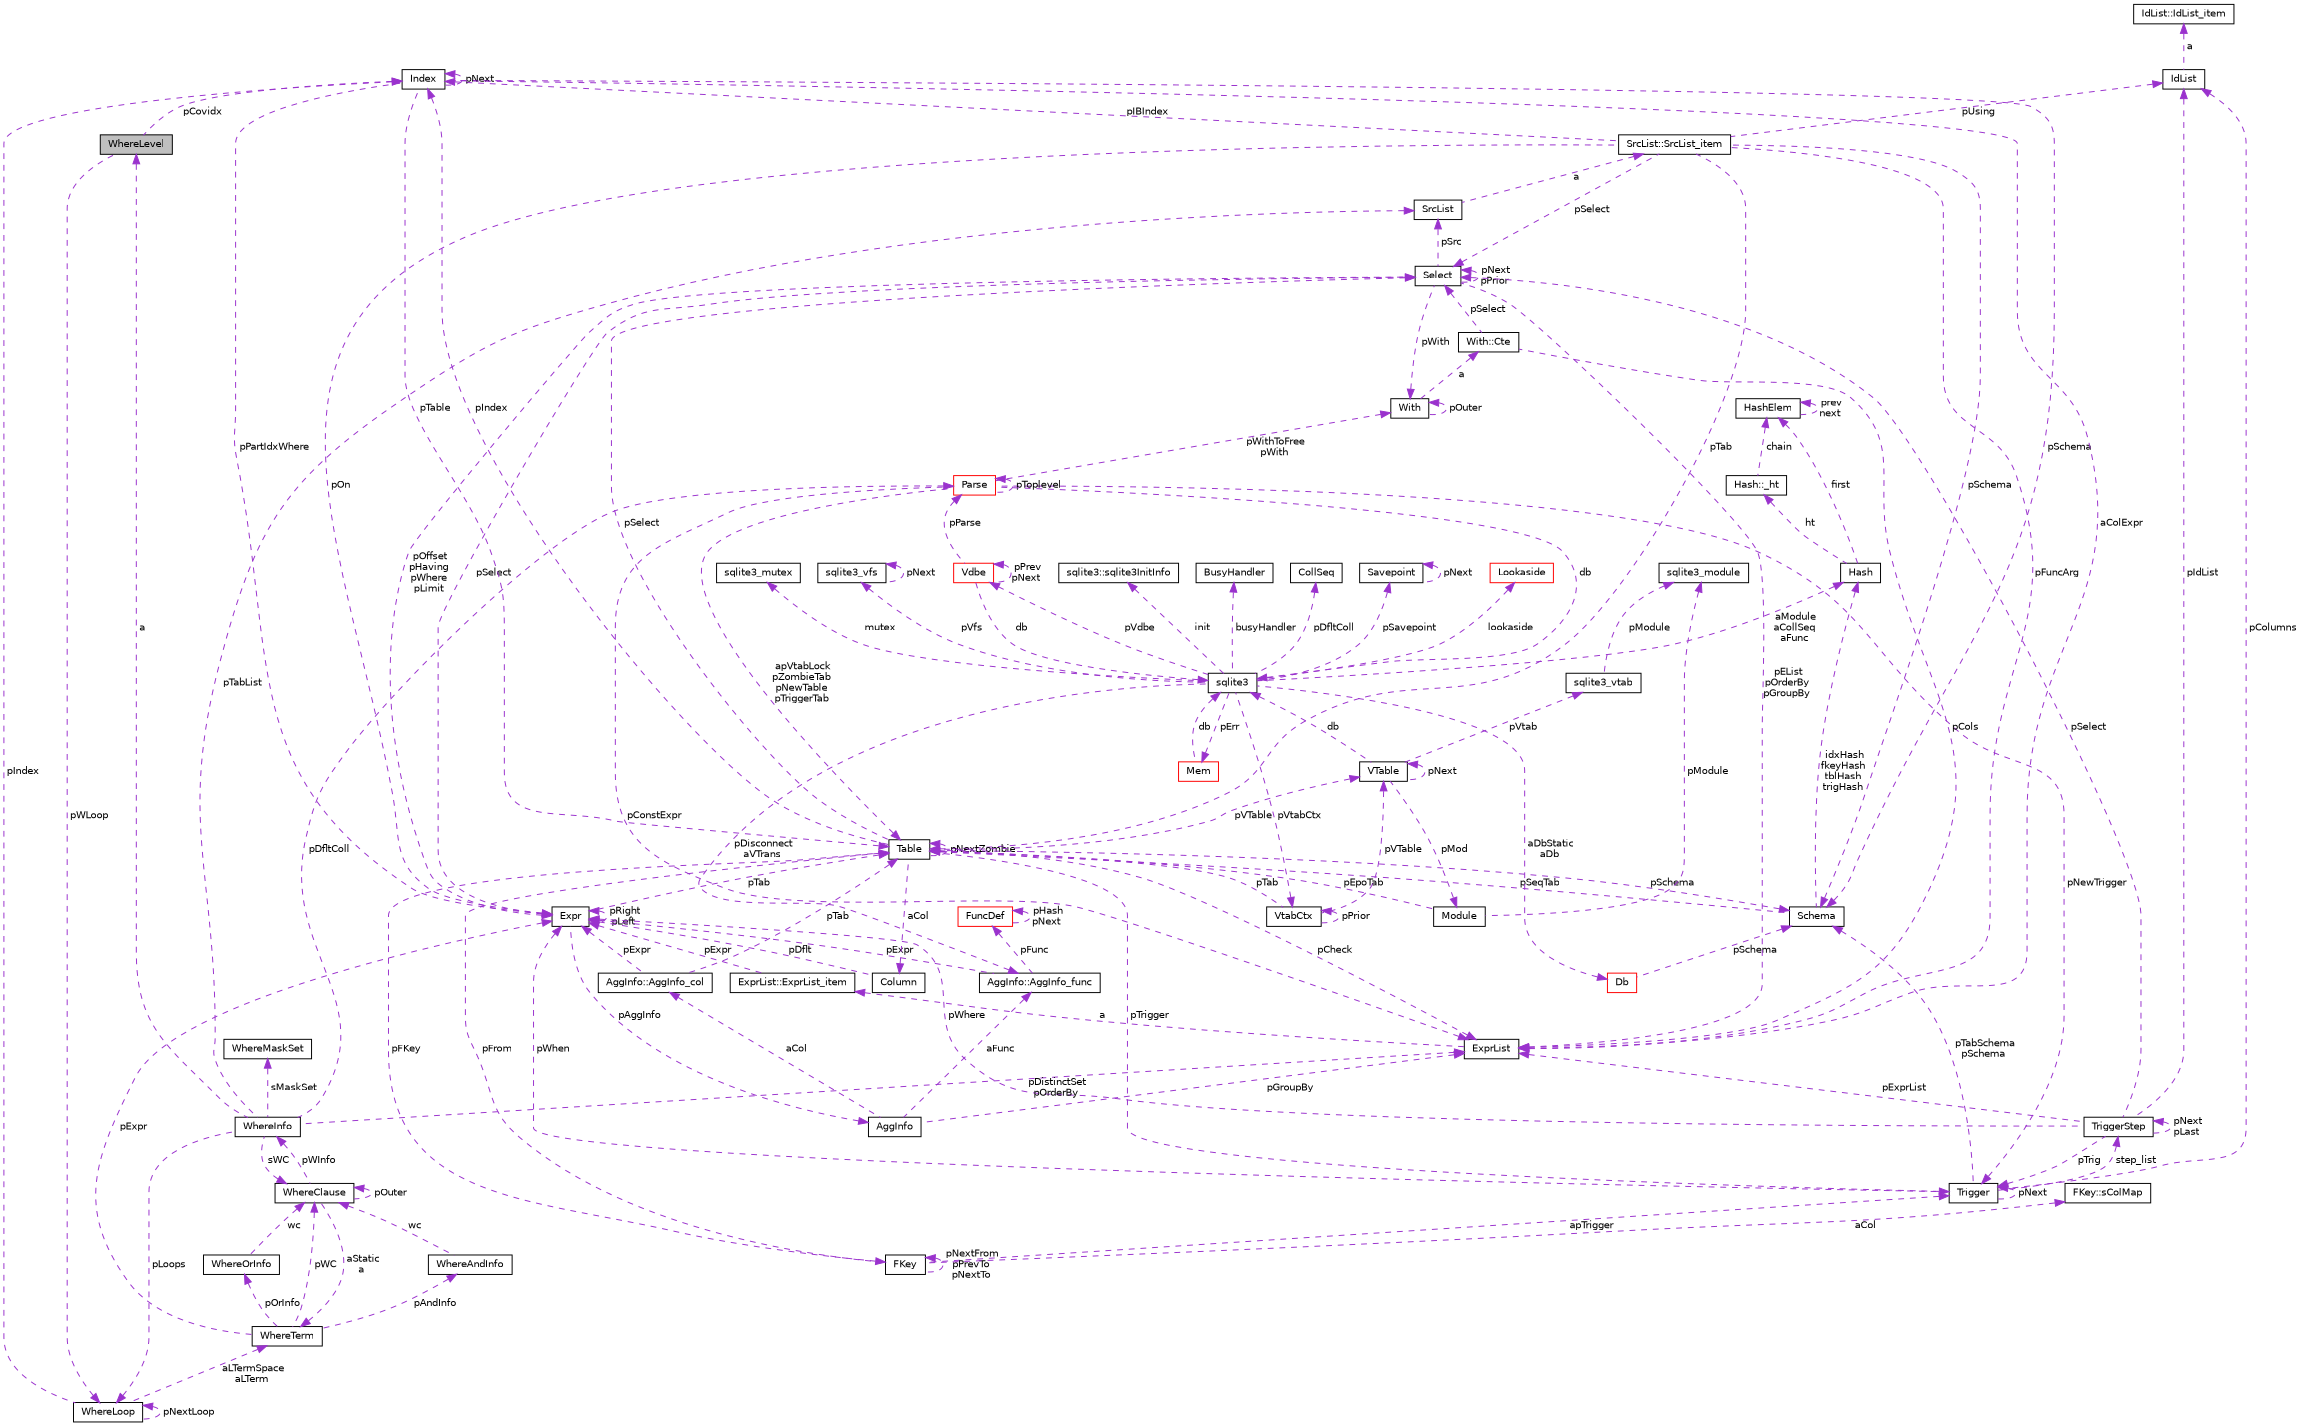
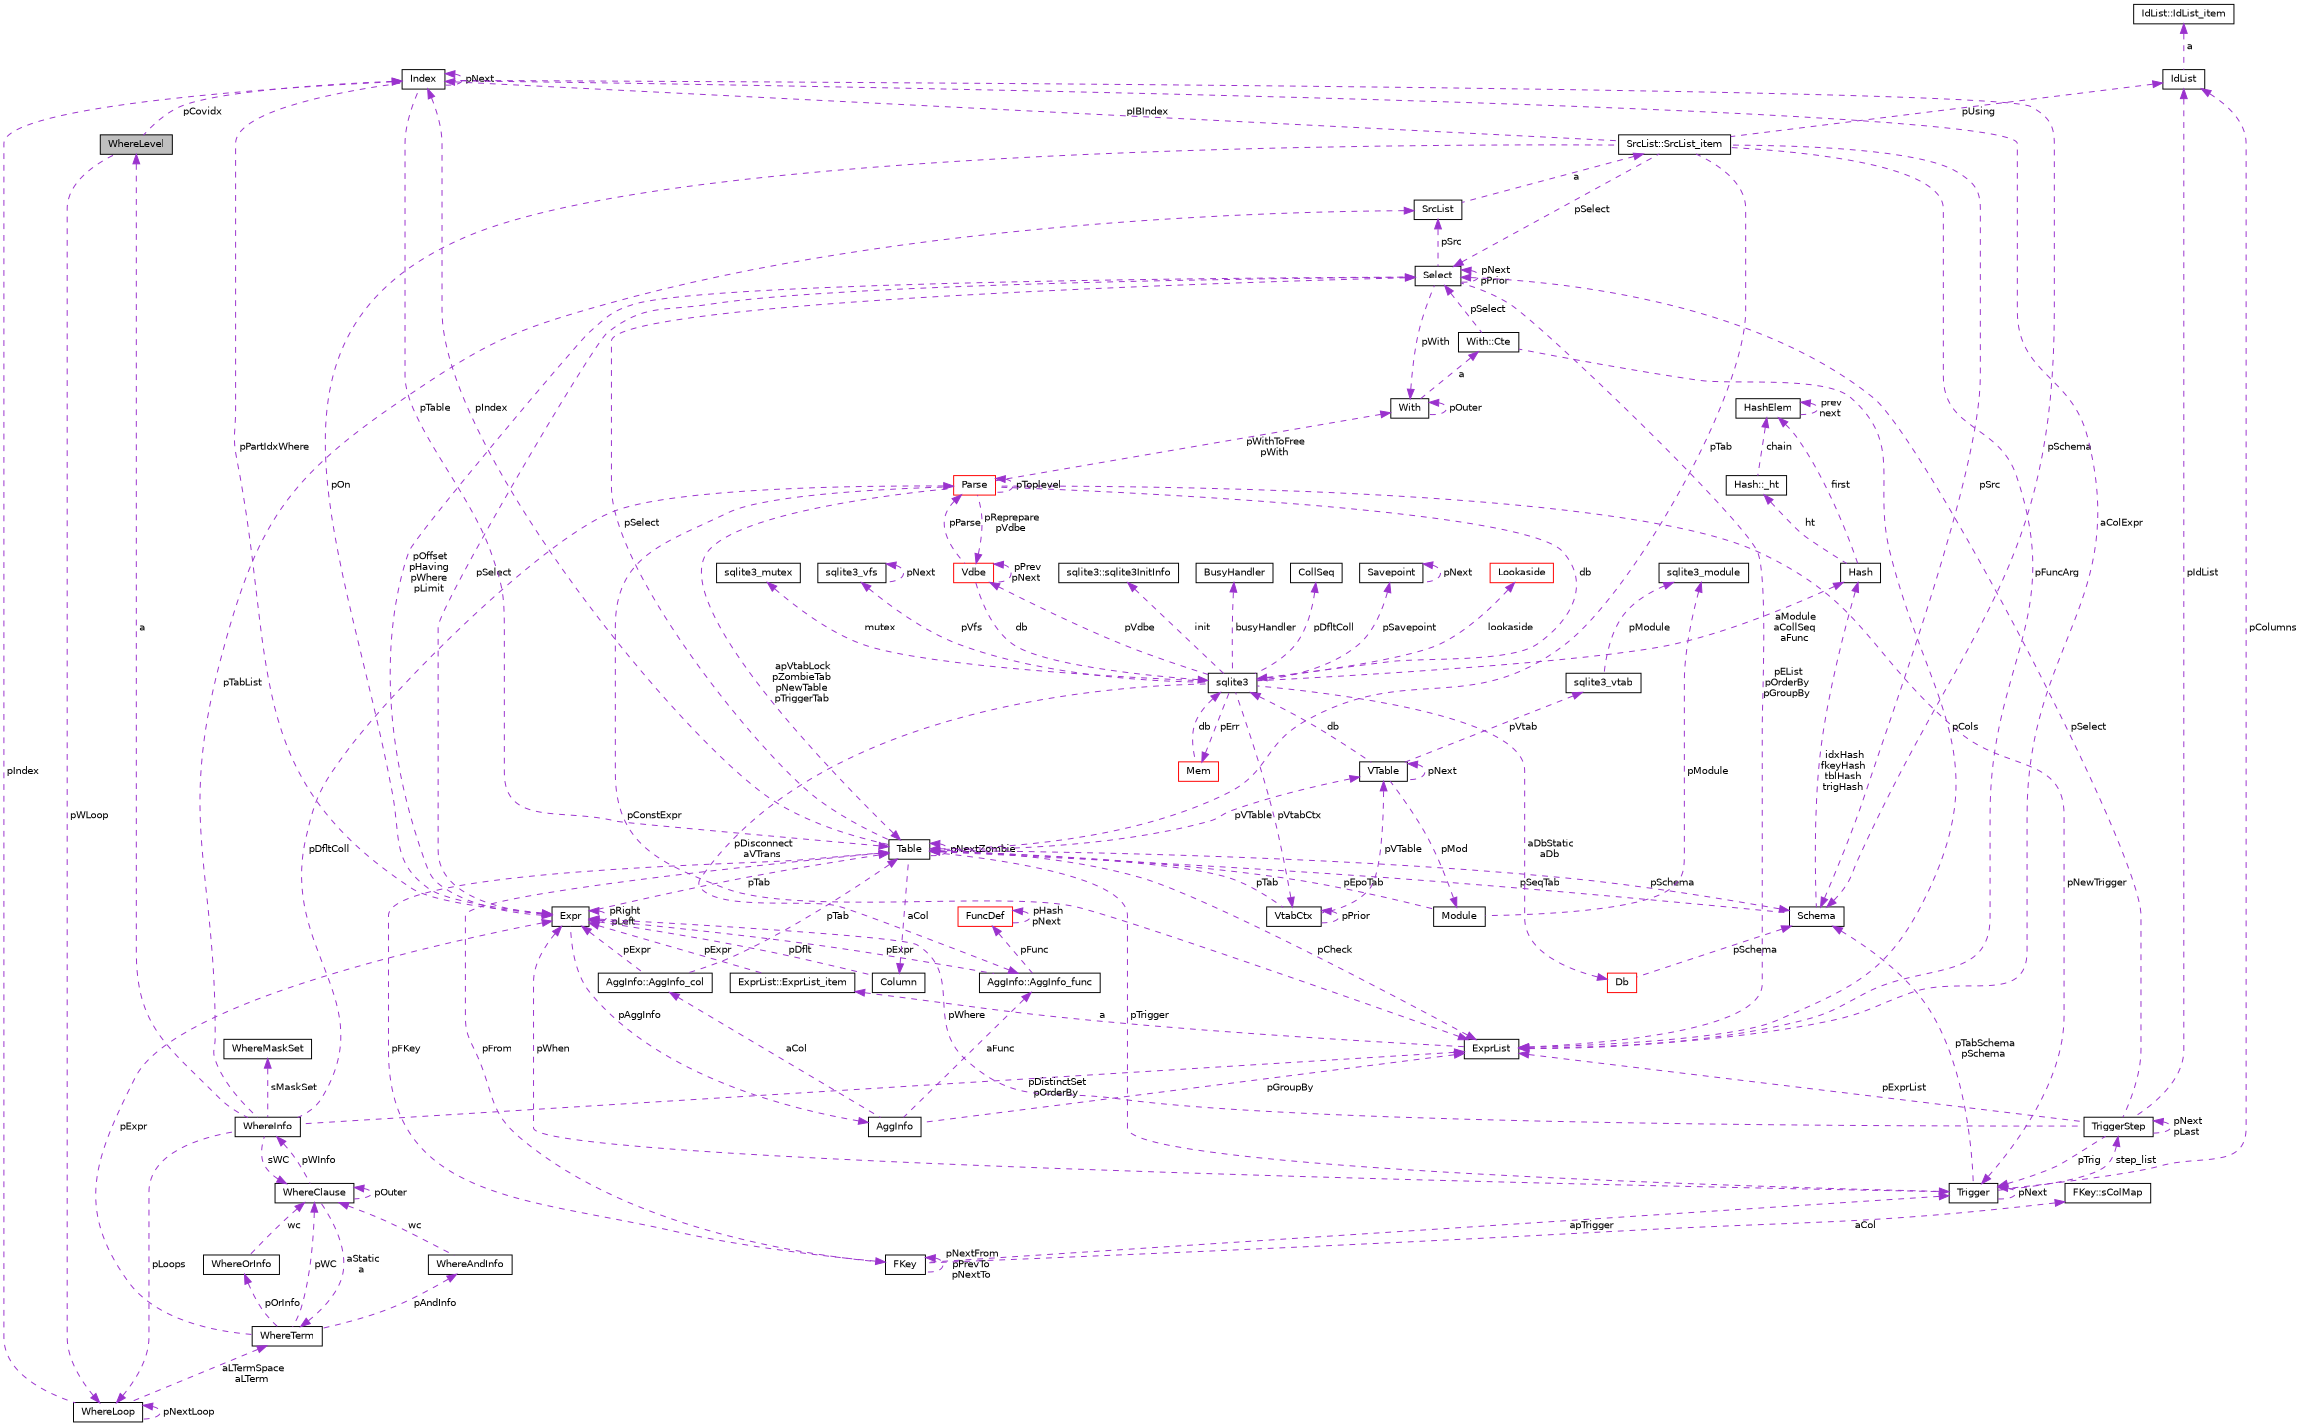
edge "SrcList::SrcList_item" -> "Schema": label " pSchema" -> " pSrc"
edge "Parse" -> "Vdbe": added, label "pReprepare pVdbe"
